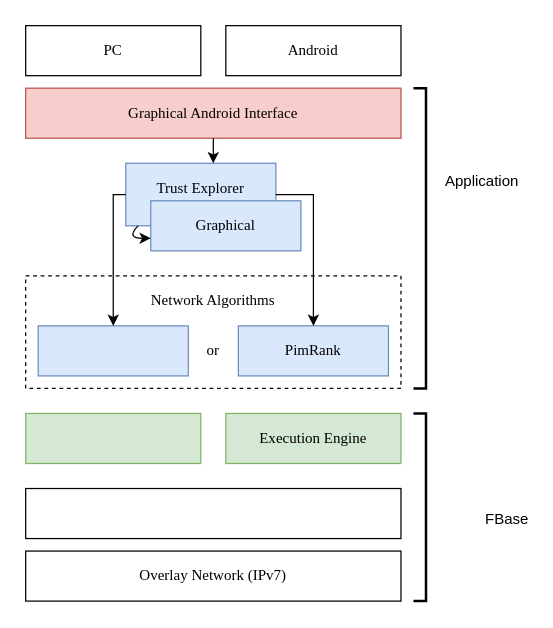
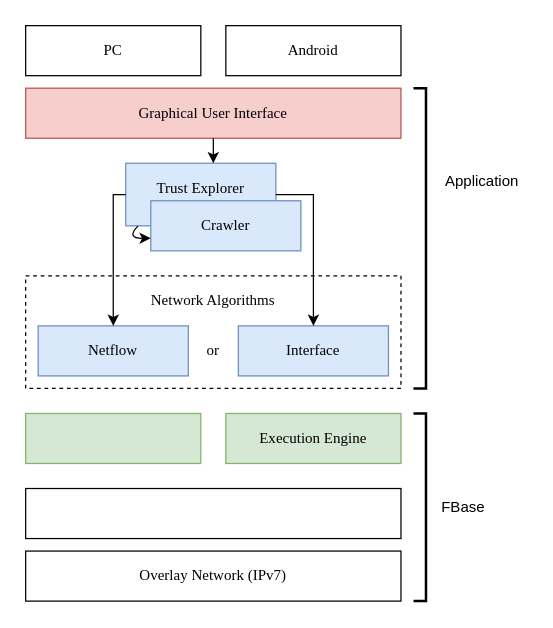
node "Graphical Android Interface": label "Graphical Android Interface" -> "Graphical User Interface"
node "Graphical": label "Graphical" -> "Crawler"
node "Netflow": added
node "PimRank": label "PimRank" -> "Interface"
node "FBase": moved (507, 519) -> (463, 507)
